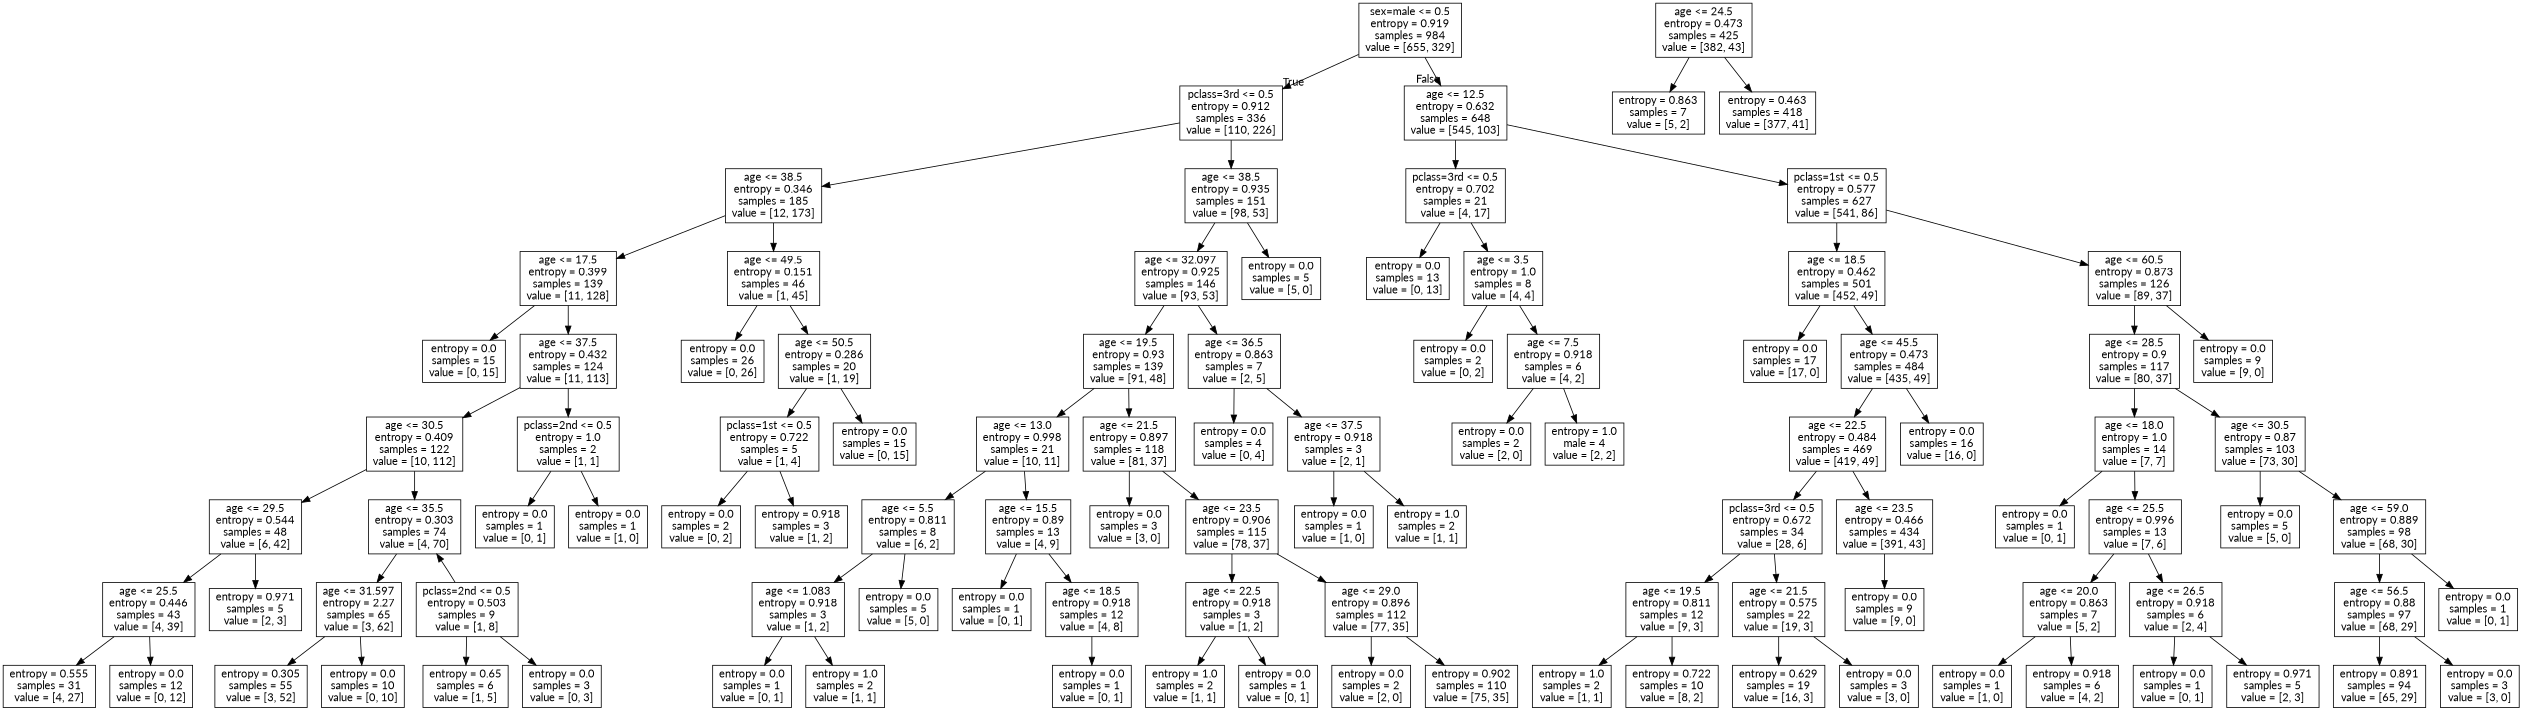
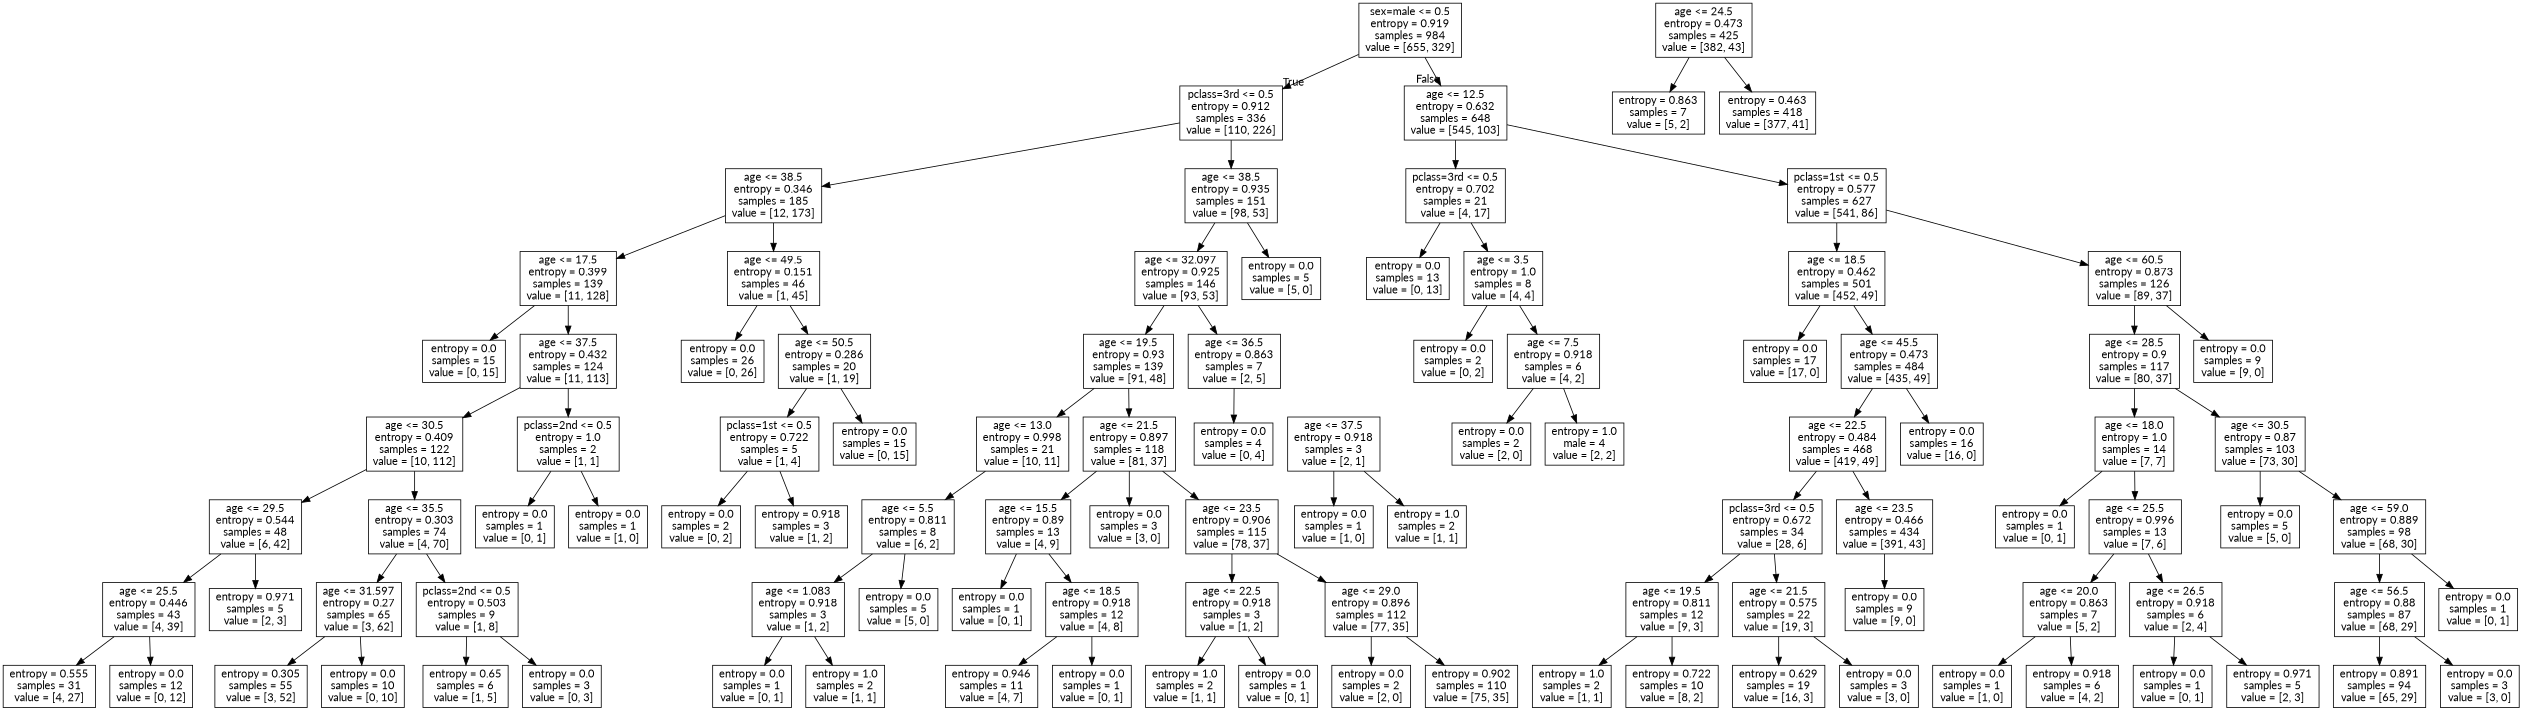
edge "age <= 36.5 entropy = 0.863 samples = 7 value = [2, 5]" -> "age <= 37.5 entropy = 0.918 samples = 3 value = [2, 1]": removed
node "age <= 22.5 entropy = 0.484 samples = 469 value = [419, 49]": label "age <= 22.5 entropy = 0.484 samples = 469 value = [419, 49]" -> "age <= 22.5 entropy = 0.484 samples = 468 value = [419, 49]"
edge "age <= 13.0 entropy = 0.998 samples = 21 value = [10, 11]" -> "age <= 15.5 entropy = 0.89 samples = 13 value = [4, 9]": now "age <= 21.5 entropy = 0.897 samples = 118 value = [81, 37]" -> "age <= 15.5 entropy = 0.89 samples = 13 value = [4, 9]"
edge "pclass=2nd <= 0.5 entropy = 0.503 samples = 9 value = [1, 8]" -> "age <= 35.5 entropy = 0.303 samples = 74 value = [4, 70]": reversed
node "age <= 31.597 entropy = 2.27 samples = 65 value = [3, 62]": label "age <= 31.597 entropy = 2.27 samples = 65 value = [3, 62]" -> "age <= 31.597 entropy = 0.27 samples = 65 value = [3, 62]"
node "age <= 56.5 entropy = 0.88 samples = 97 value = [68, 29]": label "age <= 56.5 entropy = 0.88 samples = 97 value = [68, 29]" -> "age <= 56.5 entropy = 0.88 samples = 87 value = [68, 29]"
node "entropy = 0.946 samples = 11 value = [4, 7]": added
